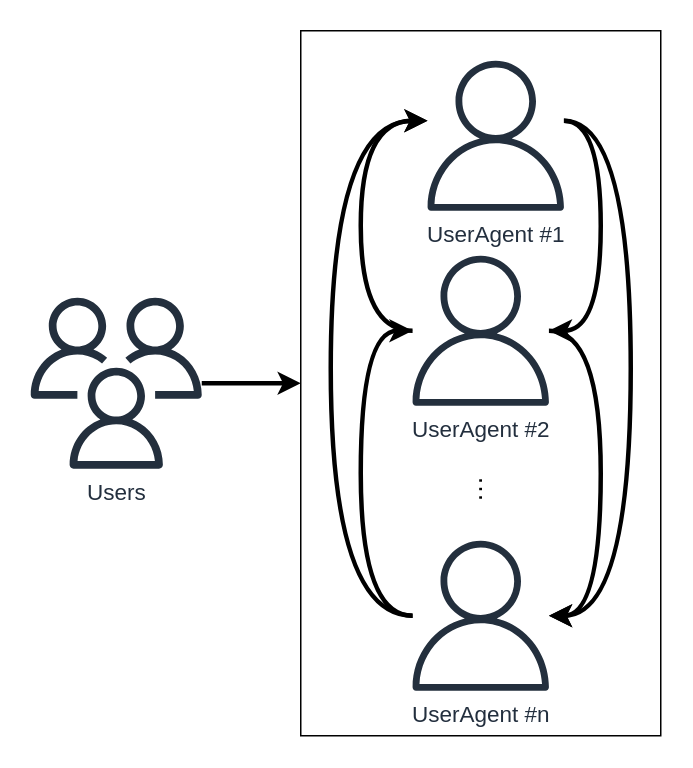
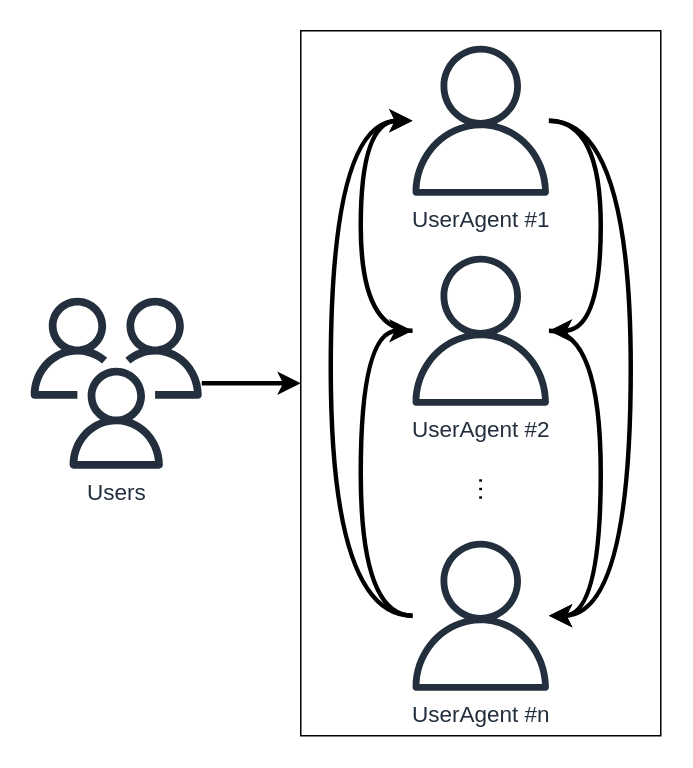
node "UserAgent #1": moved (496, 136) -> (481, 121)
